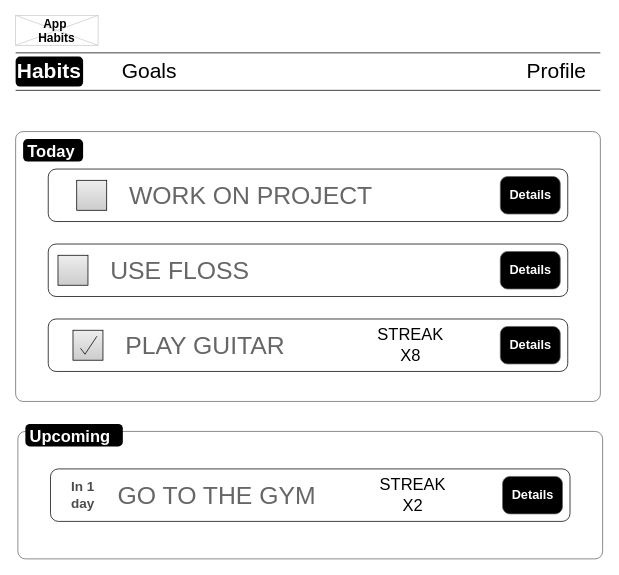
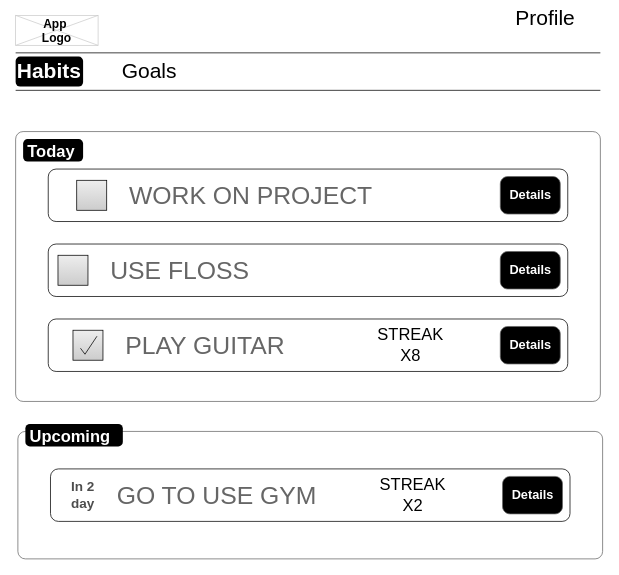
node "App Habits": label "App Habits" -> "App Logo"
node "Profile": moved (563, 72) -> (552, 19)
node "In 1 day": label "In 1 day" -> "In 2 day"
node "GO TO THE GYM": label "GO TO THE GYM" -> "GO TO USE GYM"
